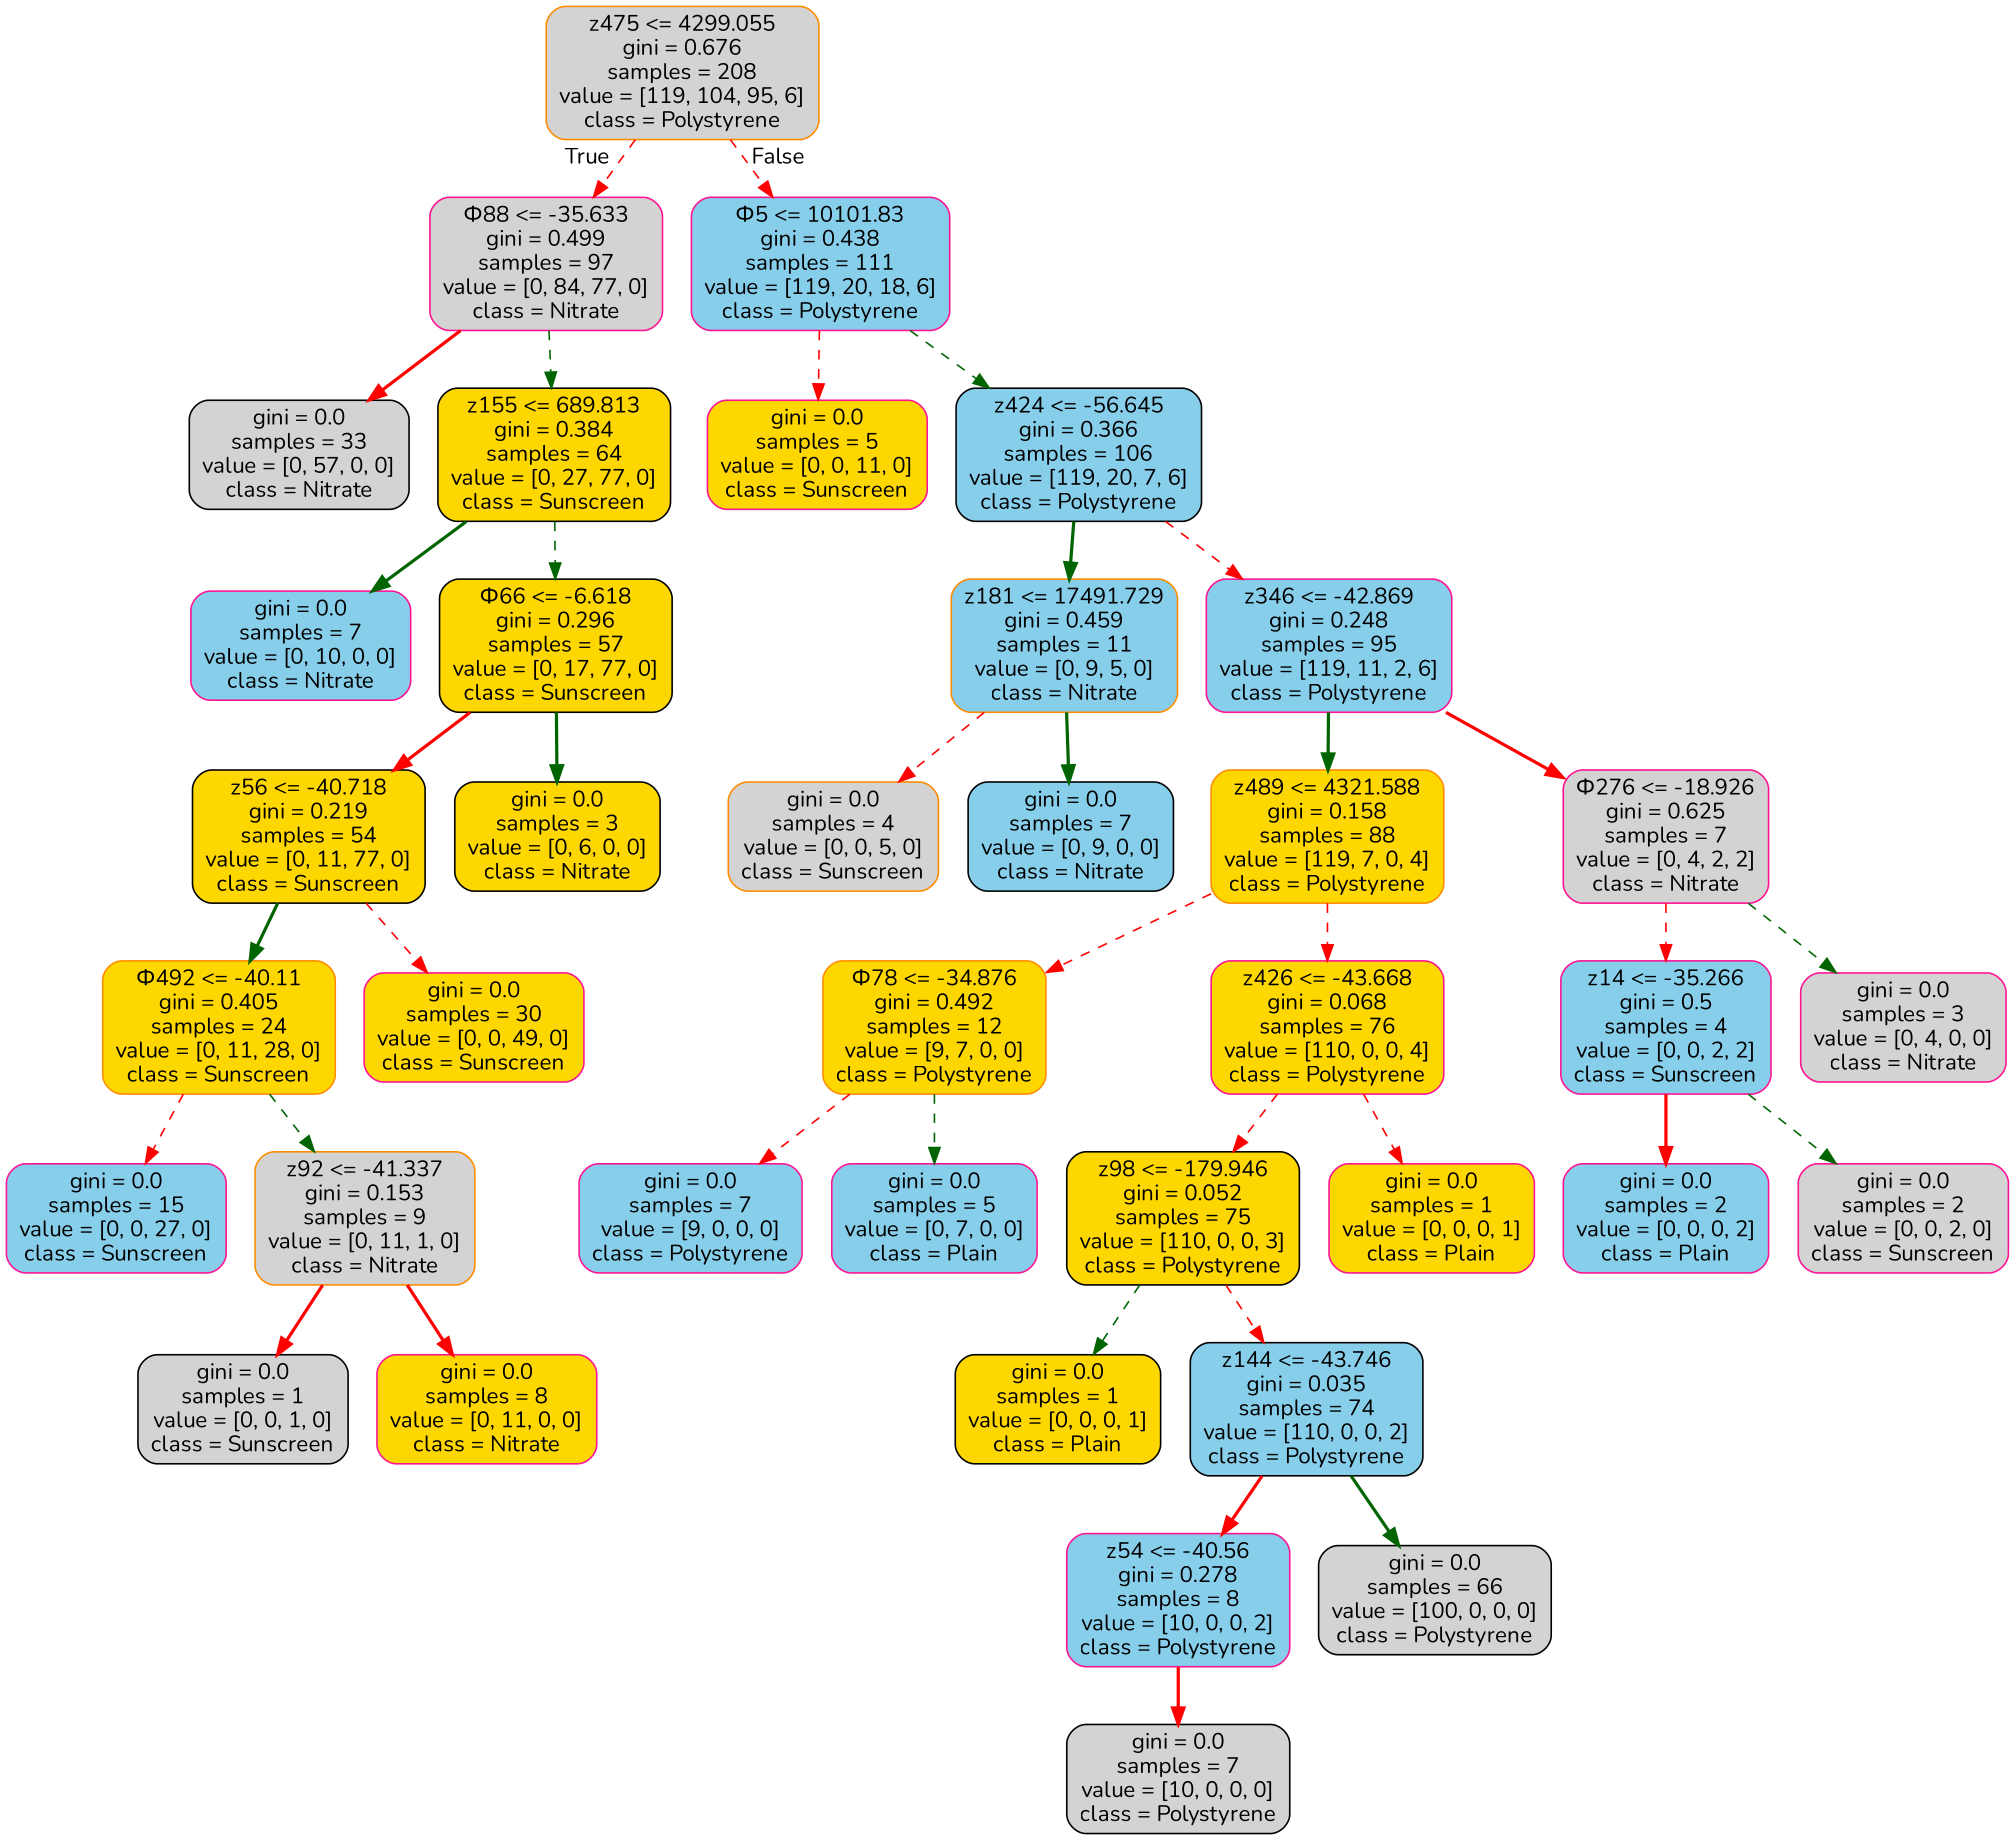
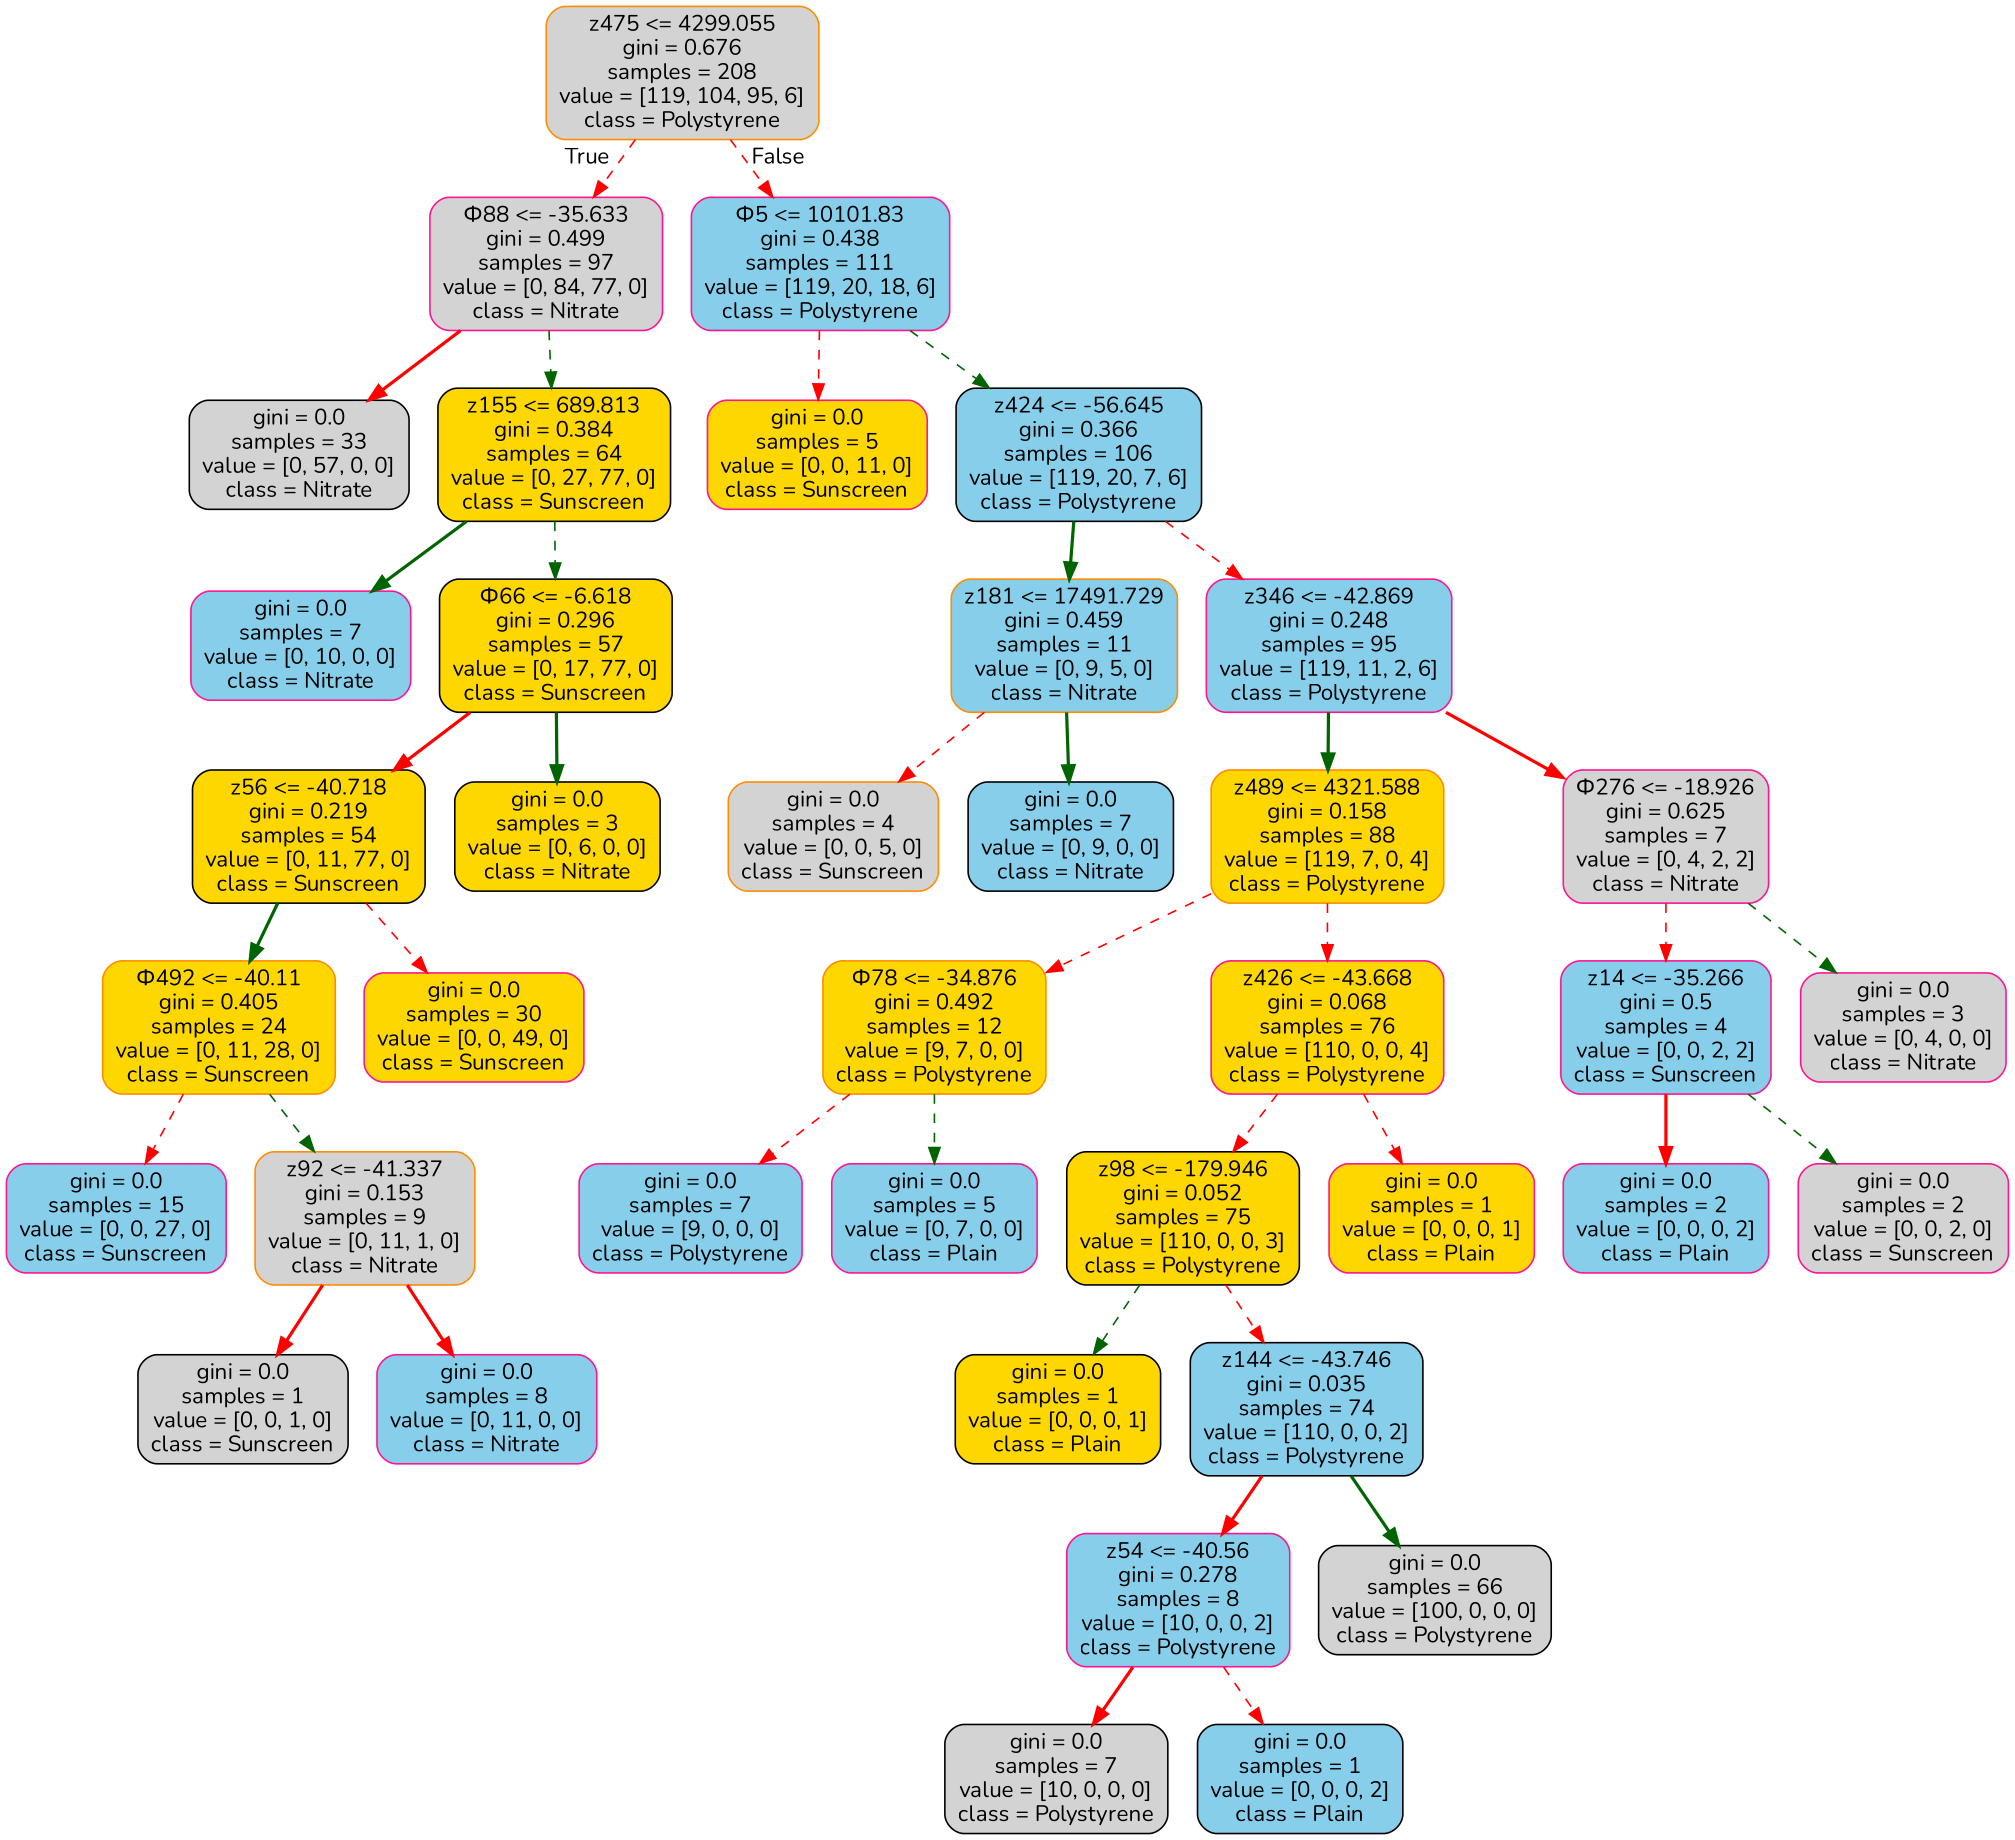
node "gini = 0.0 samples = 8 value = [0, 11, 0, 0] class = Nitrate": fillcolor gold -> skyblue
node "gini = 0.0 samples = 1 value = [0, 0, 0, 2] class = Plain": added
